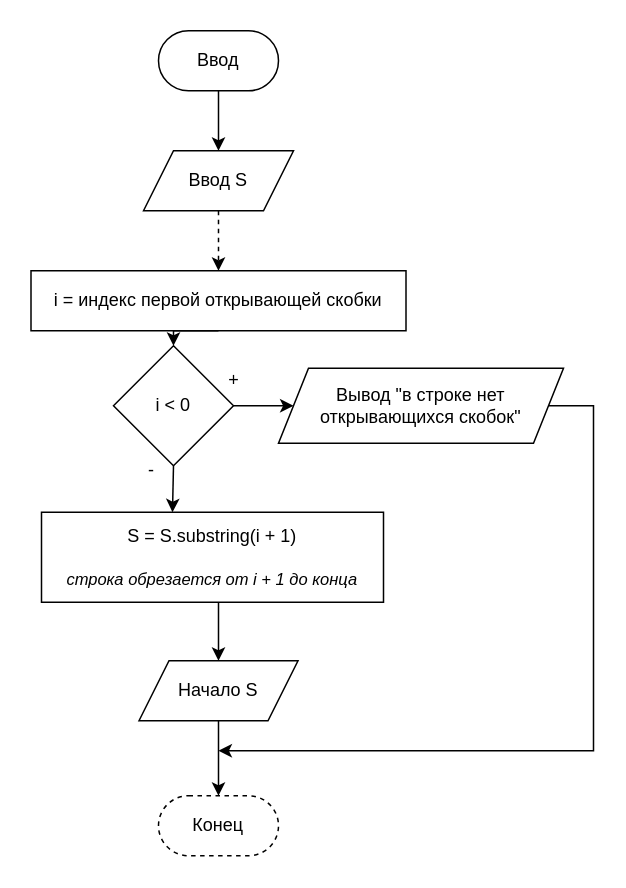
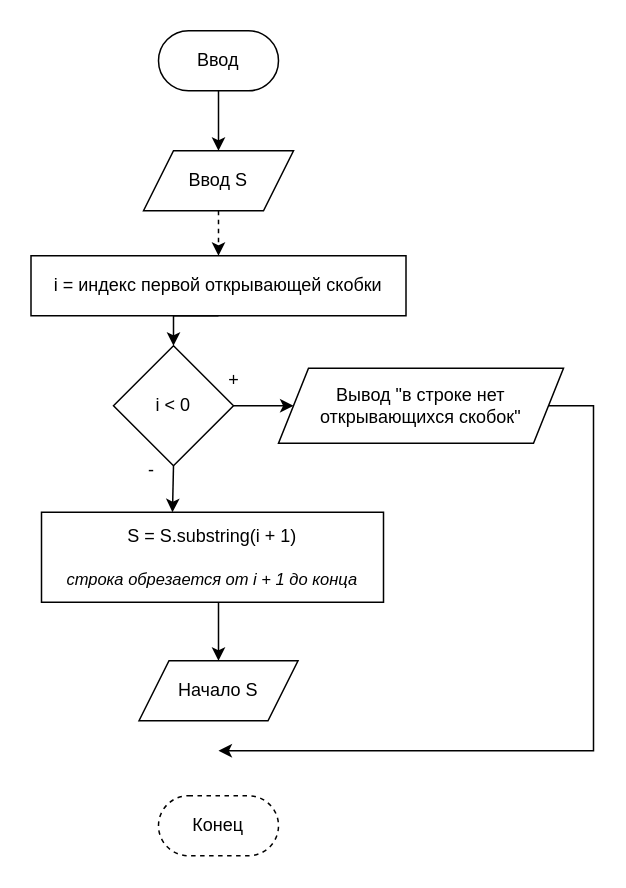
node "i = индекс первой открывающей скобки": moved (218, 301) -> (218, 286)
edge "Начало S" -> "Конец": removed
